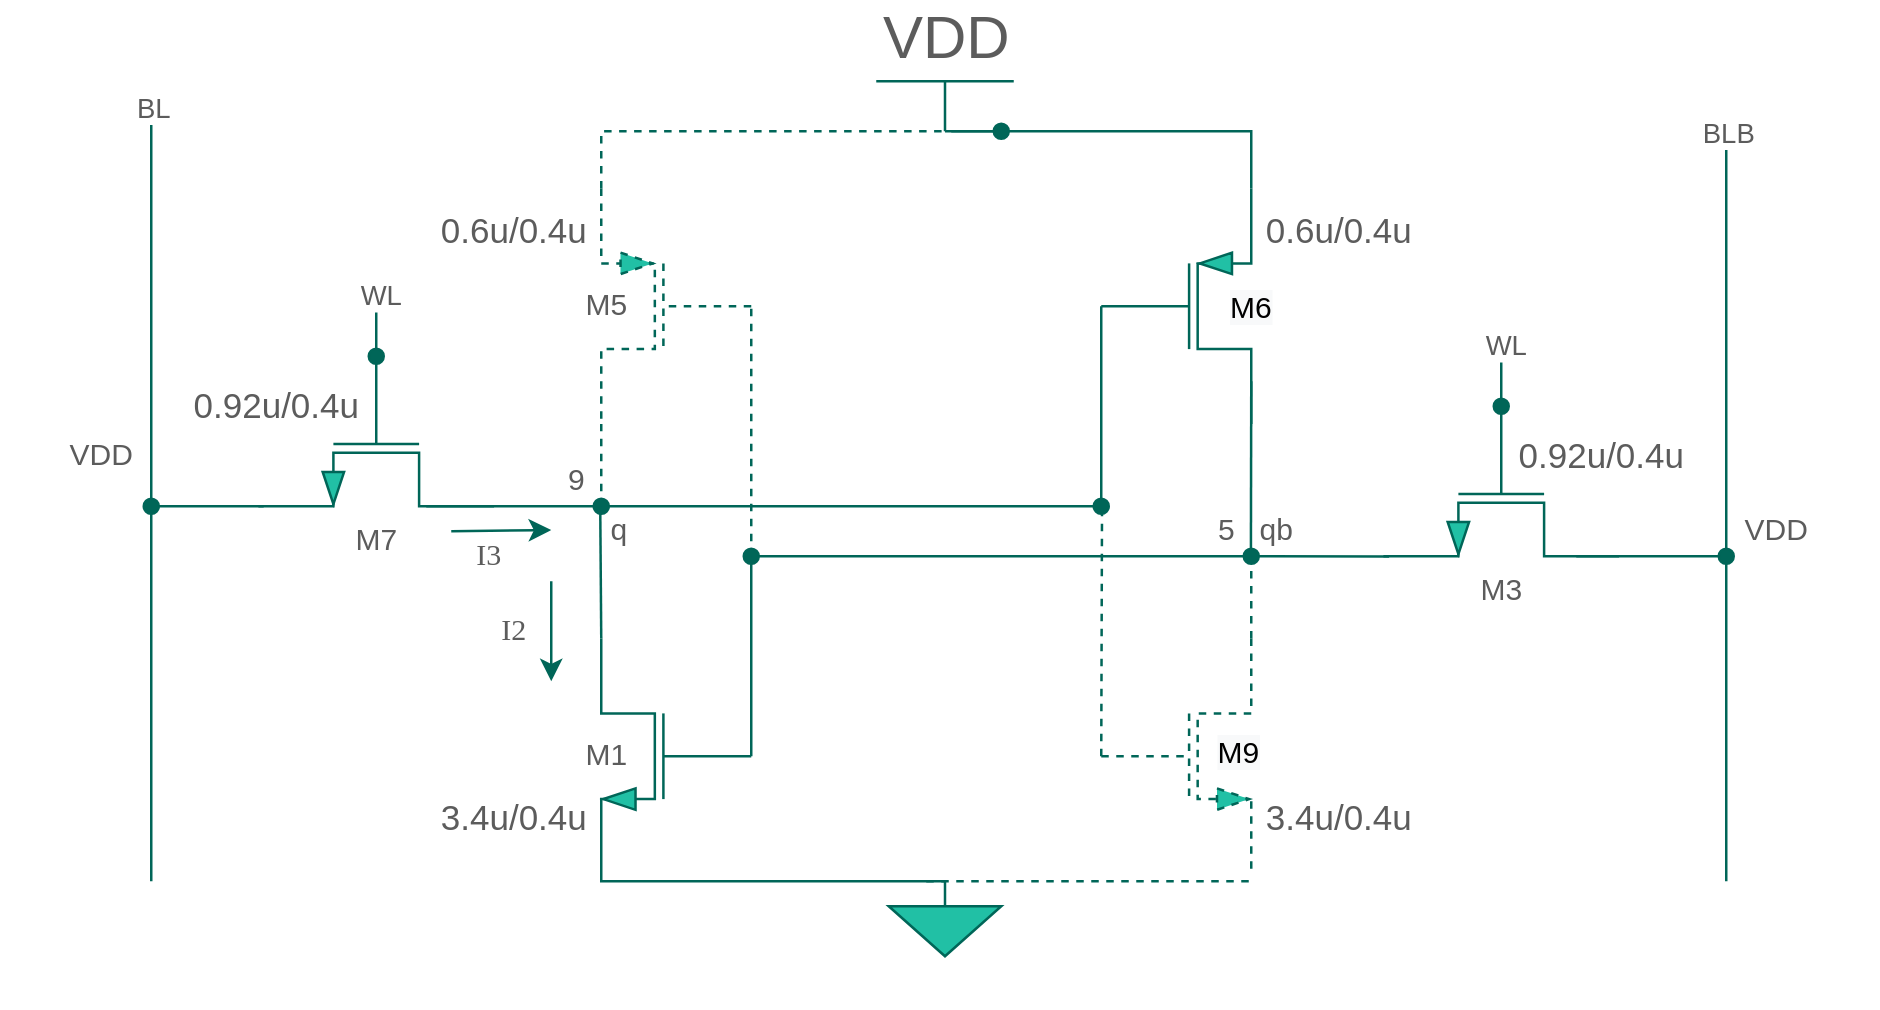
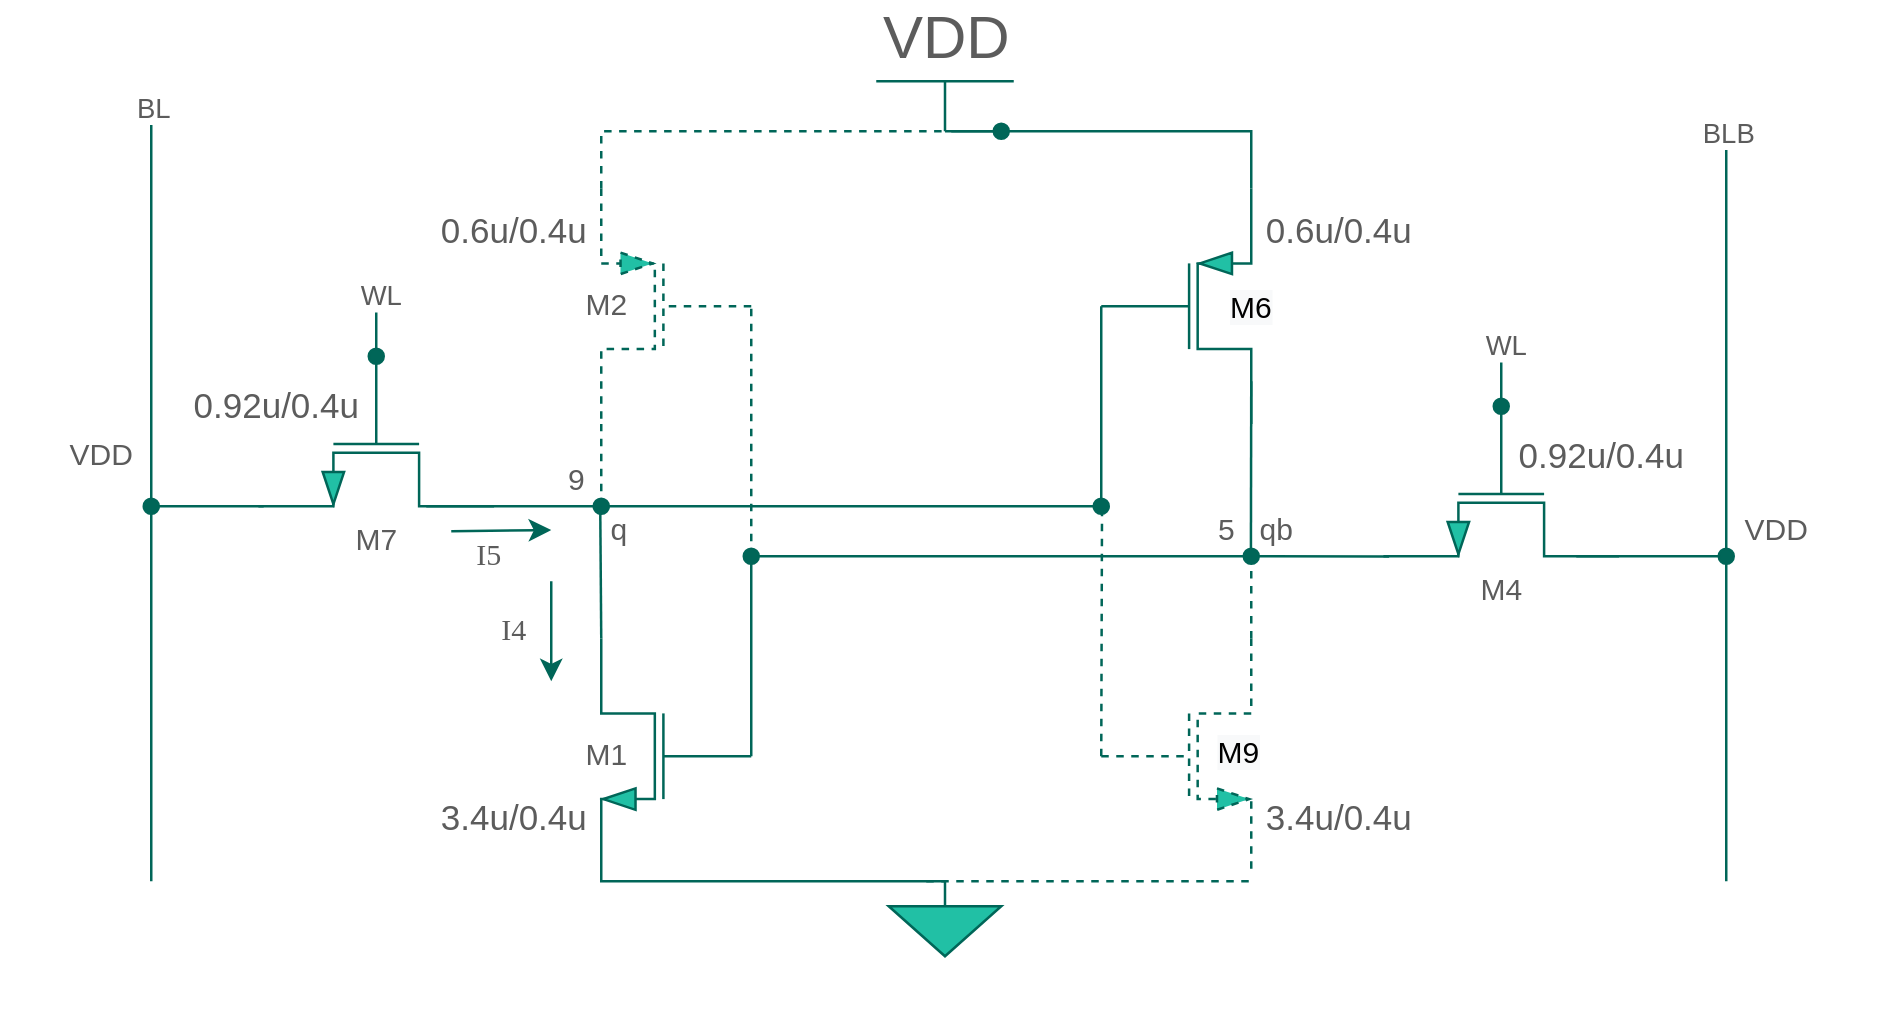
node "M5": label "M5" -> "M2"
node "I3": label "I3" -> "I5"
node "M3": label "M3" -> "M4"
node "I2": label "I2" -> "I4"
